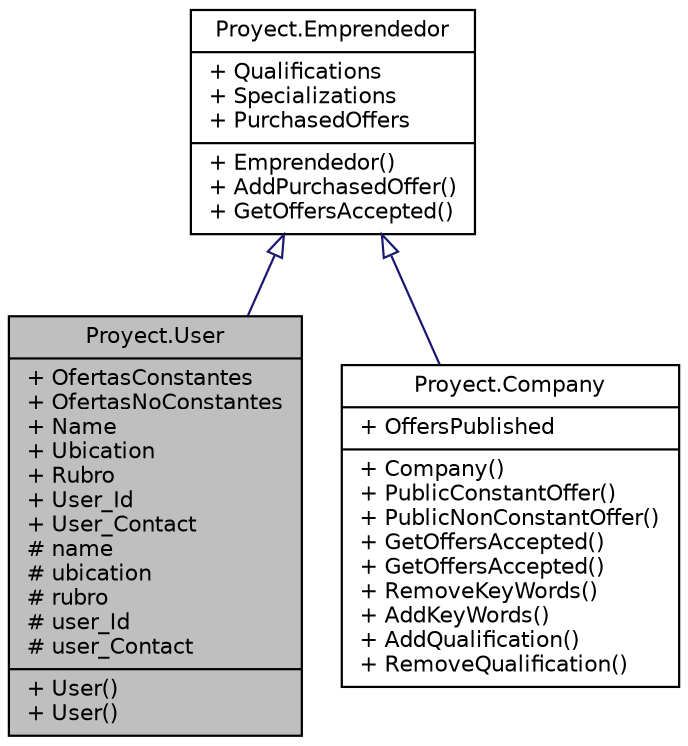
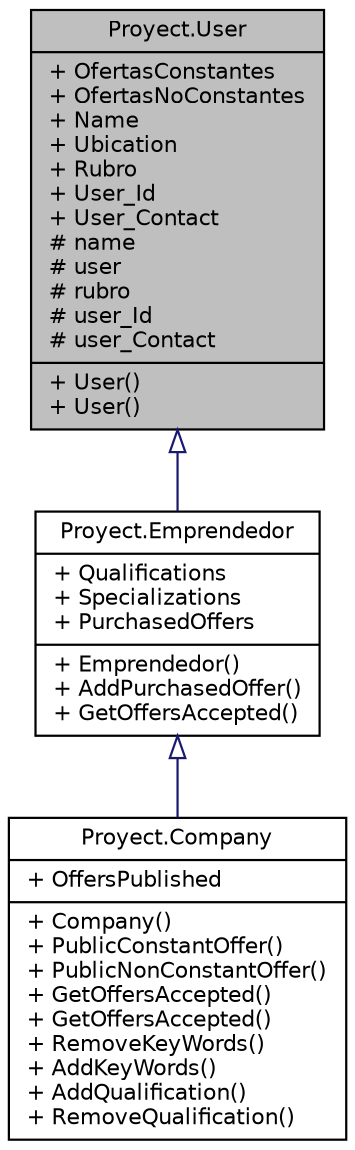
edge "Proyect.User" -> "Proyect.Emprendedor": reversed
node "Proyect.User": text "# ubication" -> "# user"
